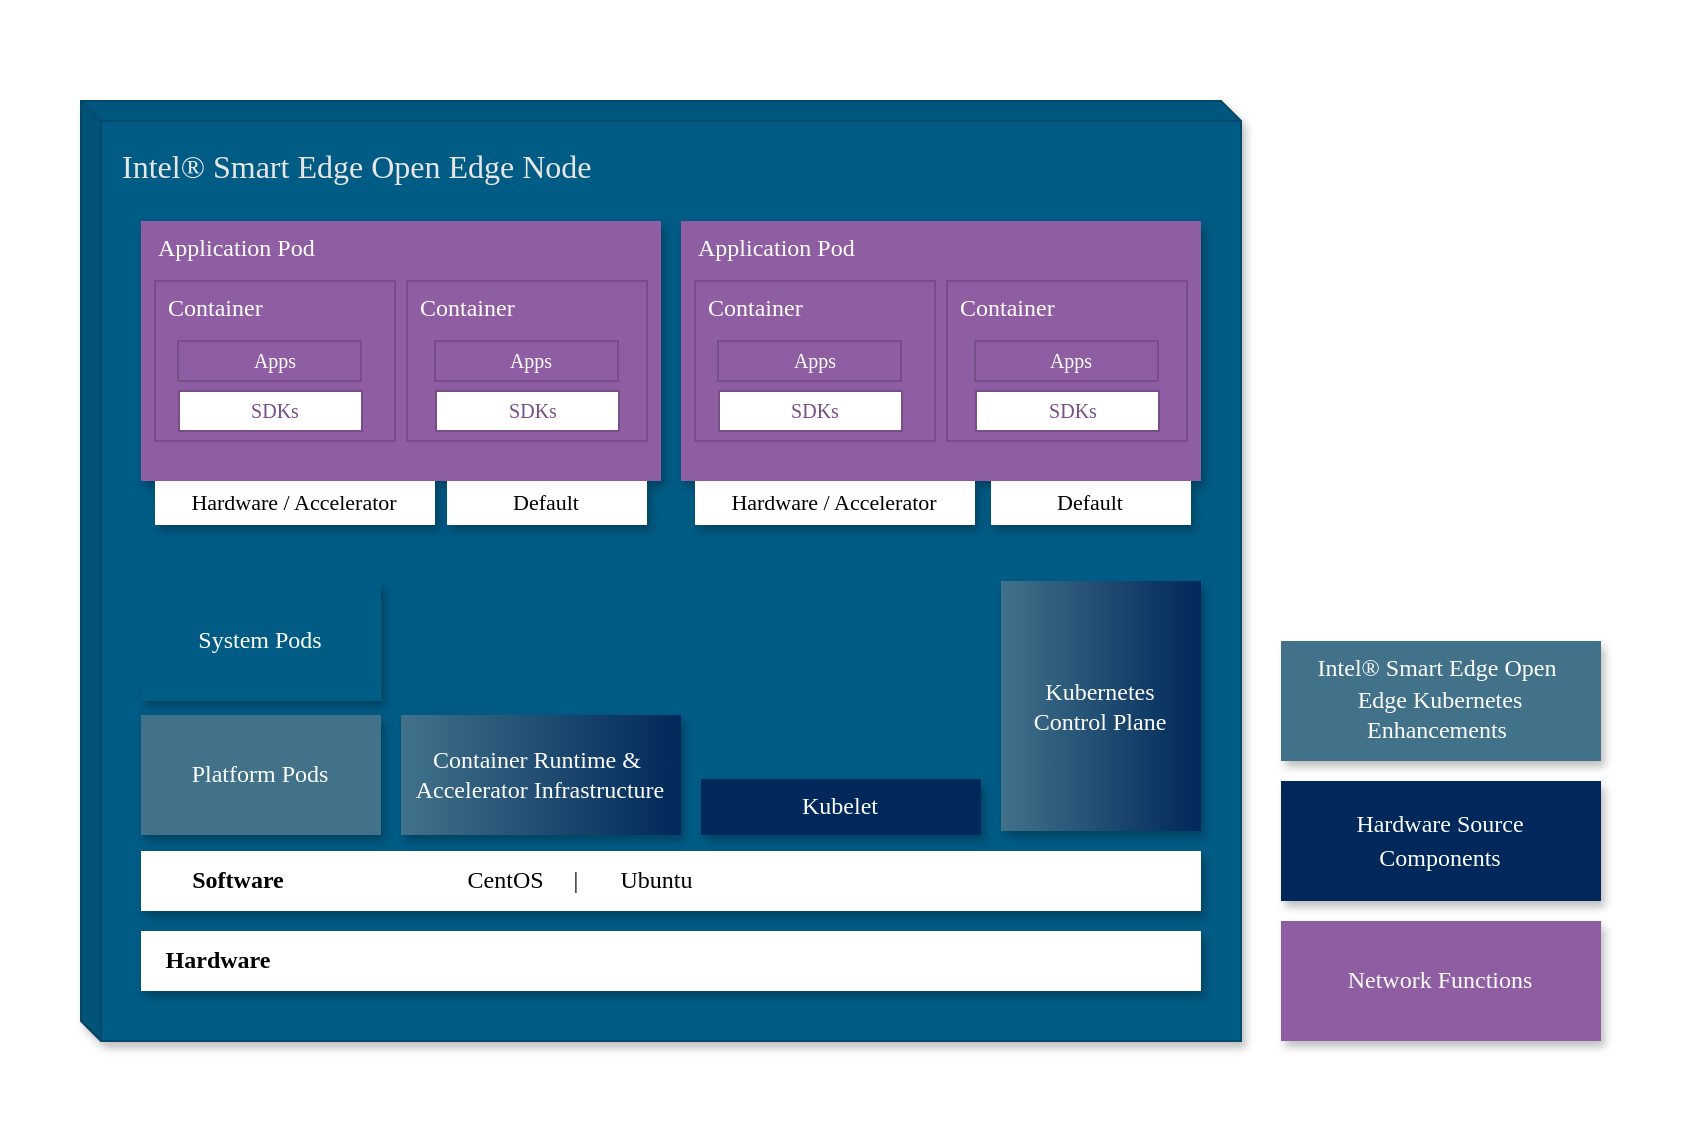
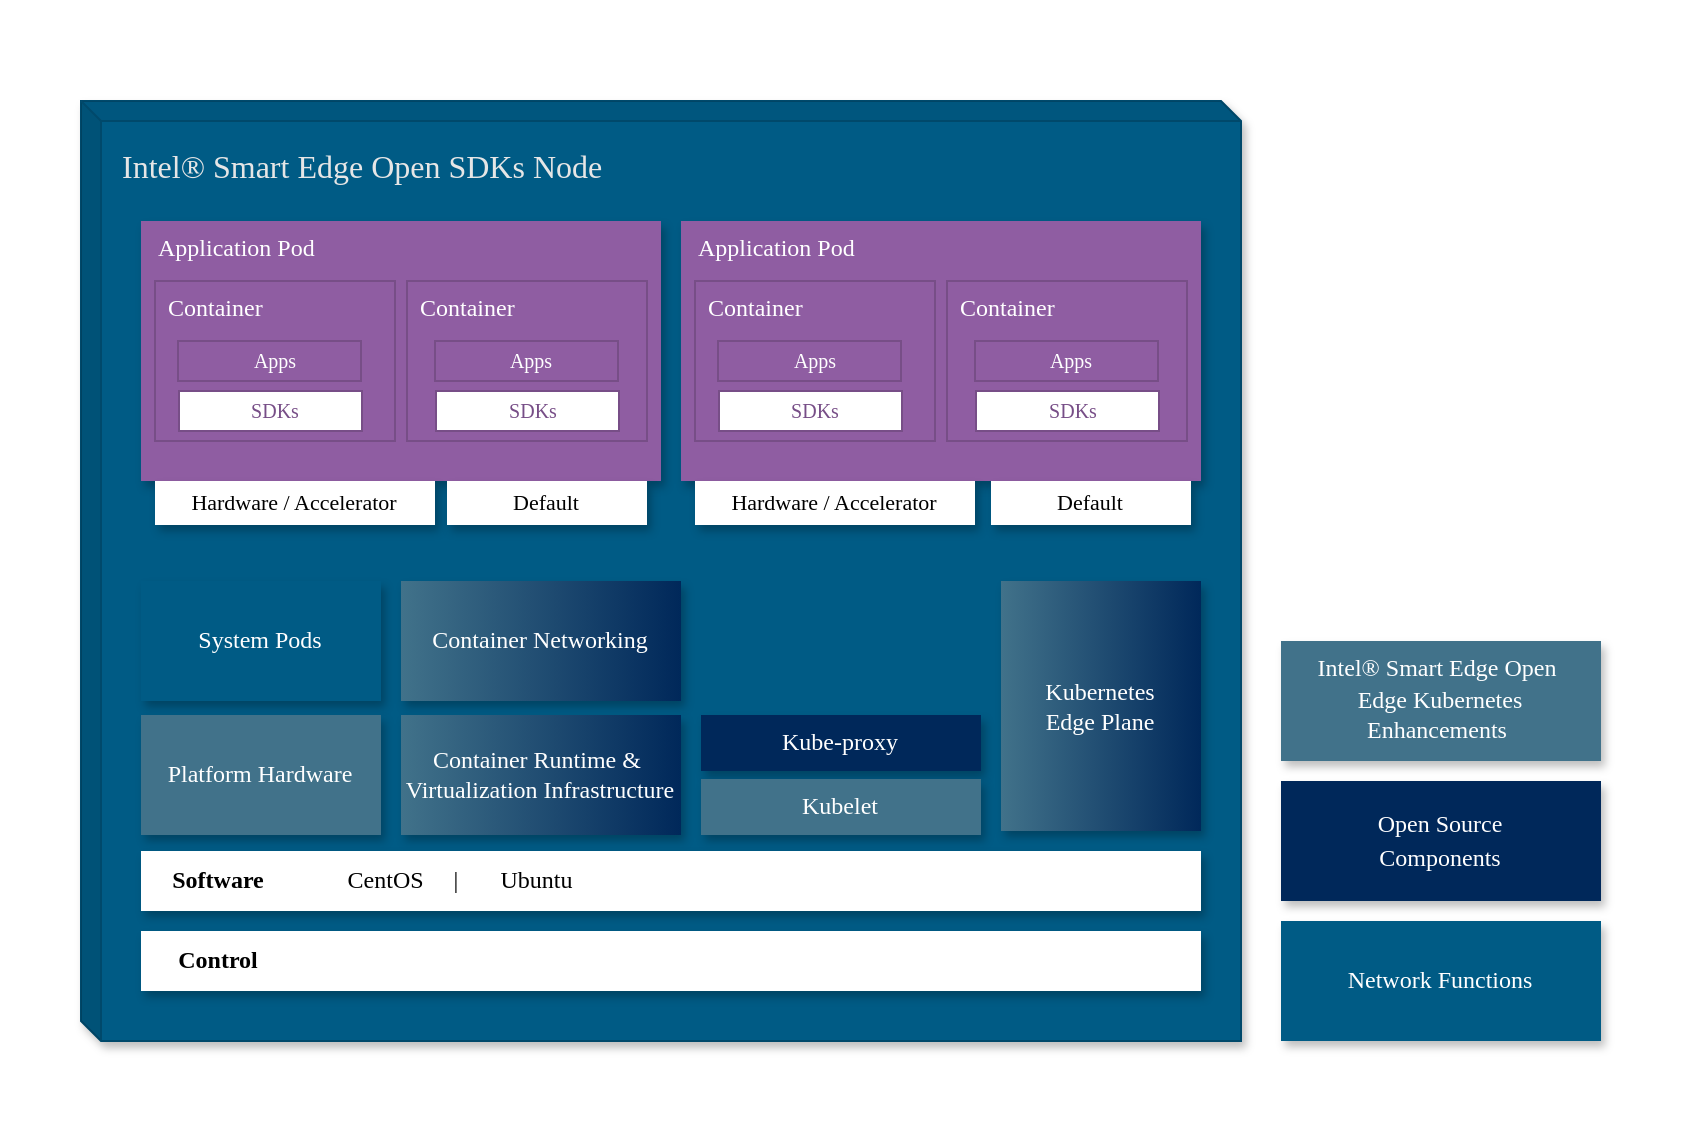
node "Intel® Smart Edge Open Edge Node": label "Intel® Smart Edge Open Edge Node" -> "Intel® Smart Edge Open SDKs Node"
node "Container Networking": added
node "Kubernetes Control Plane": label "Kubernetes Control Plane" -> "Kubernetes Edge Plane"
node "Kube-proxy": added
node "Platform Pods": label "Platform Pods" -> "Platform Hardware"
node "Container Runtime & Accelerator Infrastructure": label "Container Runtime & Accelerator Infrastructure" -> "Container Runtime & Virtualization Infrastructure"
node "Kubelet": fillcolor #00285a -> #41728a
node "Hardware Source Components": label "Hardware Source Components" -> "Open Source Components"
node "Software": moved (239, 881) -> (219, 881)
node "CentOS | Ubuntu": moved (581, 881) -> (461, 881)
node "Hardware": label "Hardware" -> "Control"
node "Network Functions": fillcolor #8f5da2 -> #005b85
